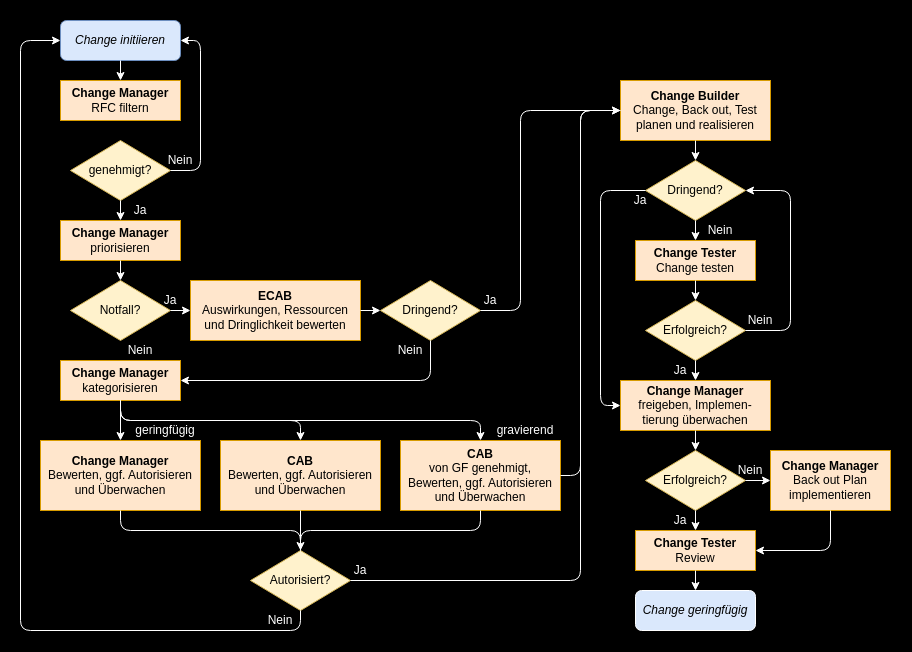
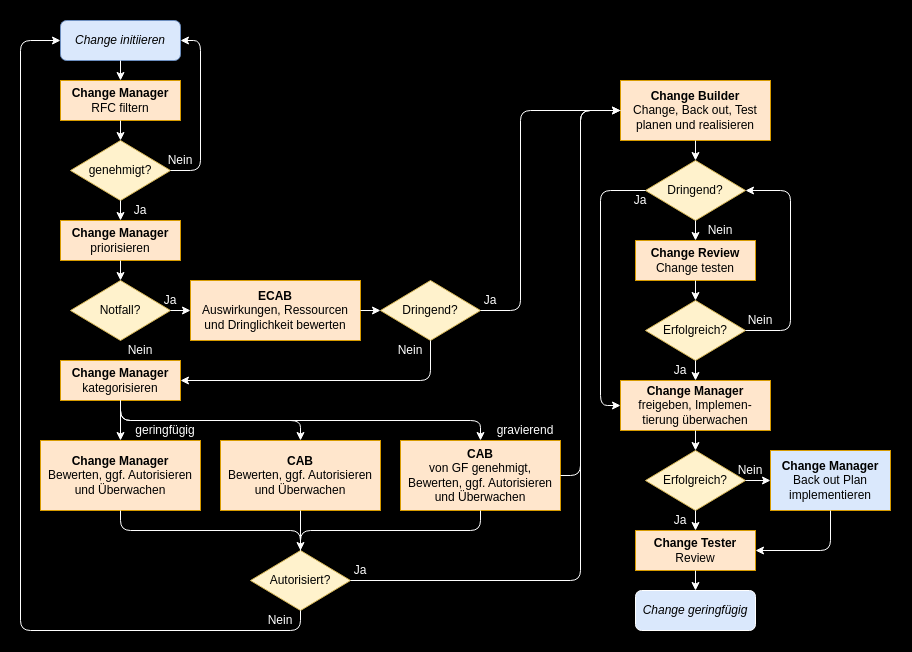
edge "Change Manager RFC filtern" -> "genehmigt?": added
node "Change Tester Change testen": label "Change Tester Change testen" -> "Change Review Change testen"
node "Change Manager Back out Plan implementieren": fillcolor #ffe6cc -> #dae8fc
